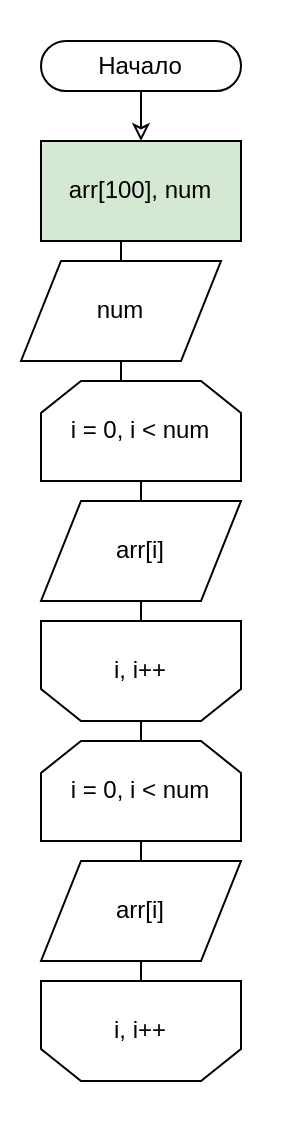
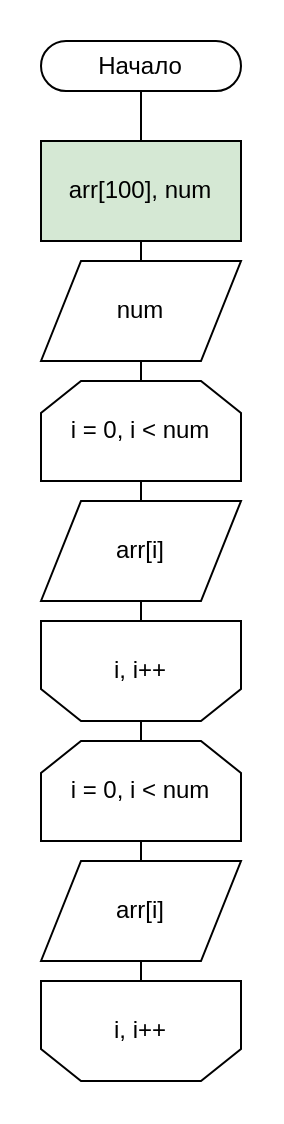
edge "Начало" -> "arr[100], num": arrowhead classic -> none
node "num": moved (121, 311) -> (141, 311)
